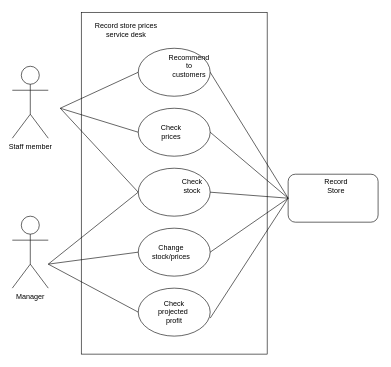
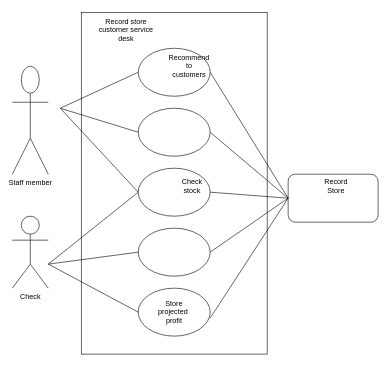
node "Record store prices service desk": label "Record store prices service desk" -> "Record store customer service desk"
node "Staff member": size 36x72 -> 36x108
node "Check prices": removed
node "Change stock/prices": removed
node "Manager": label "Manager" -> "Check"
node "Check projected profit": label "Check projected profit" -> "Store projected profit"
